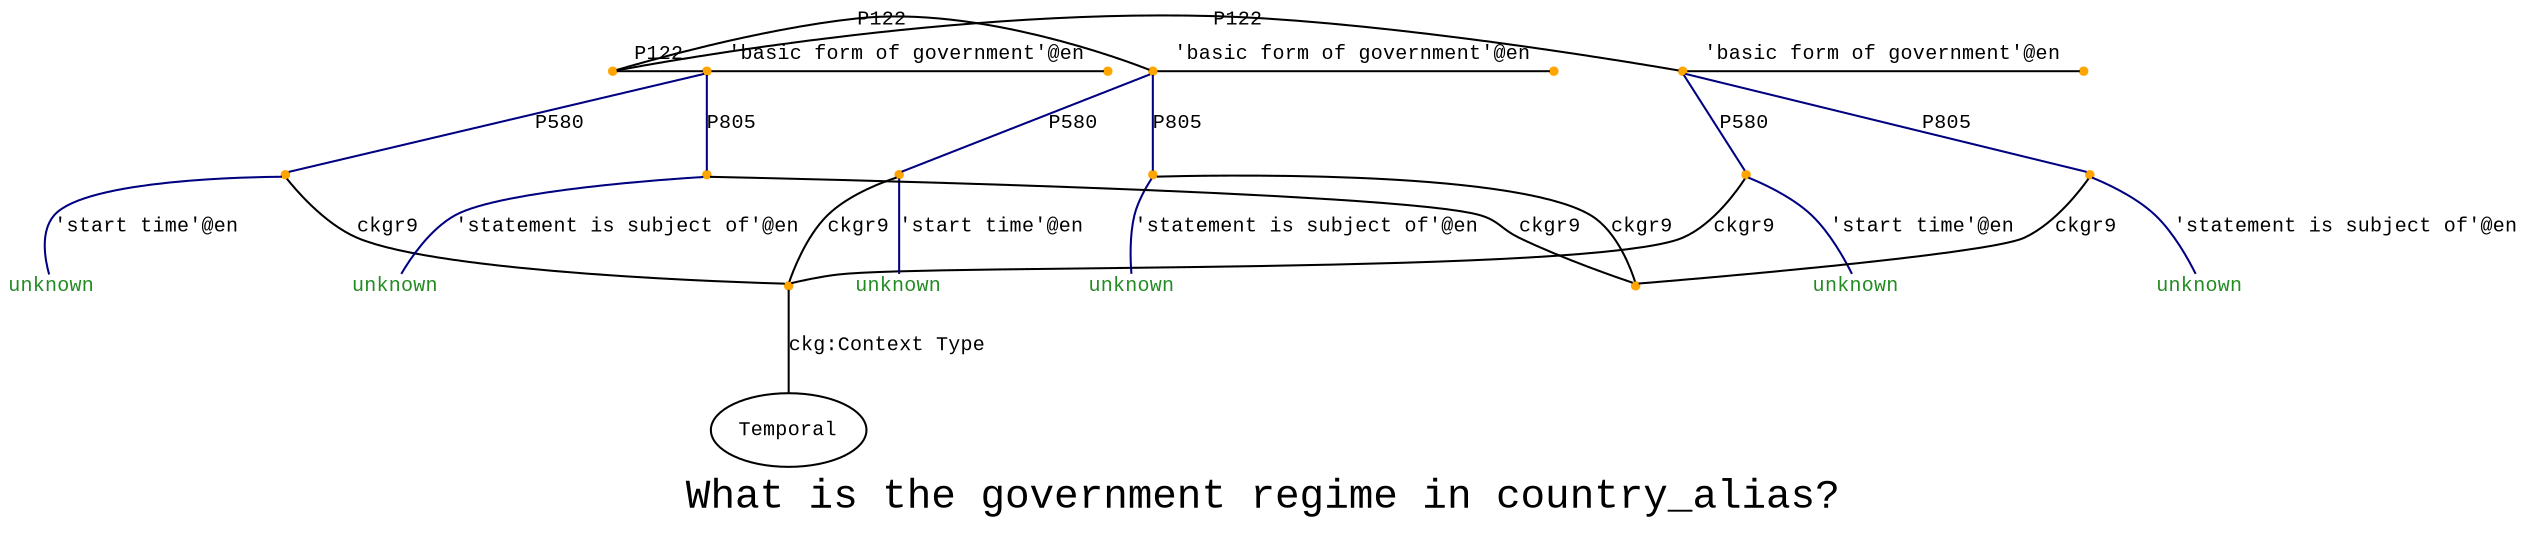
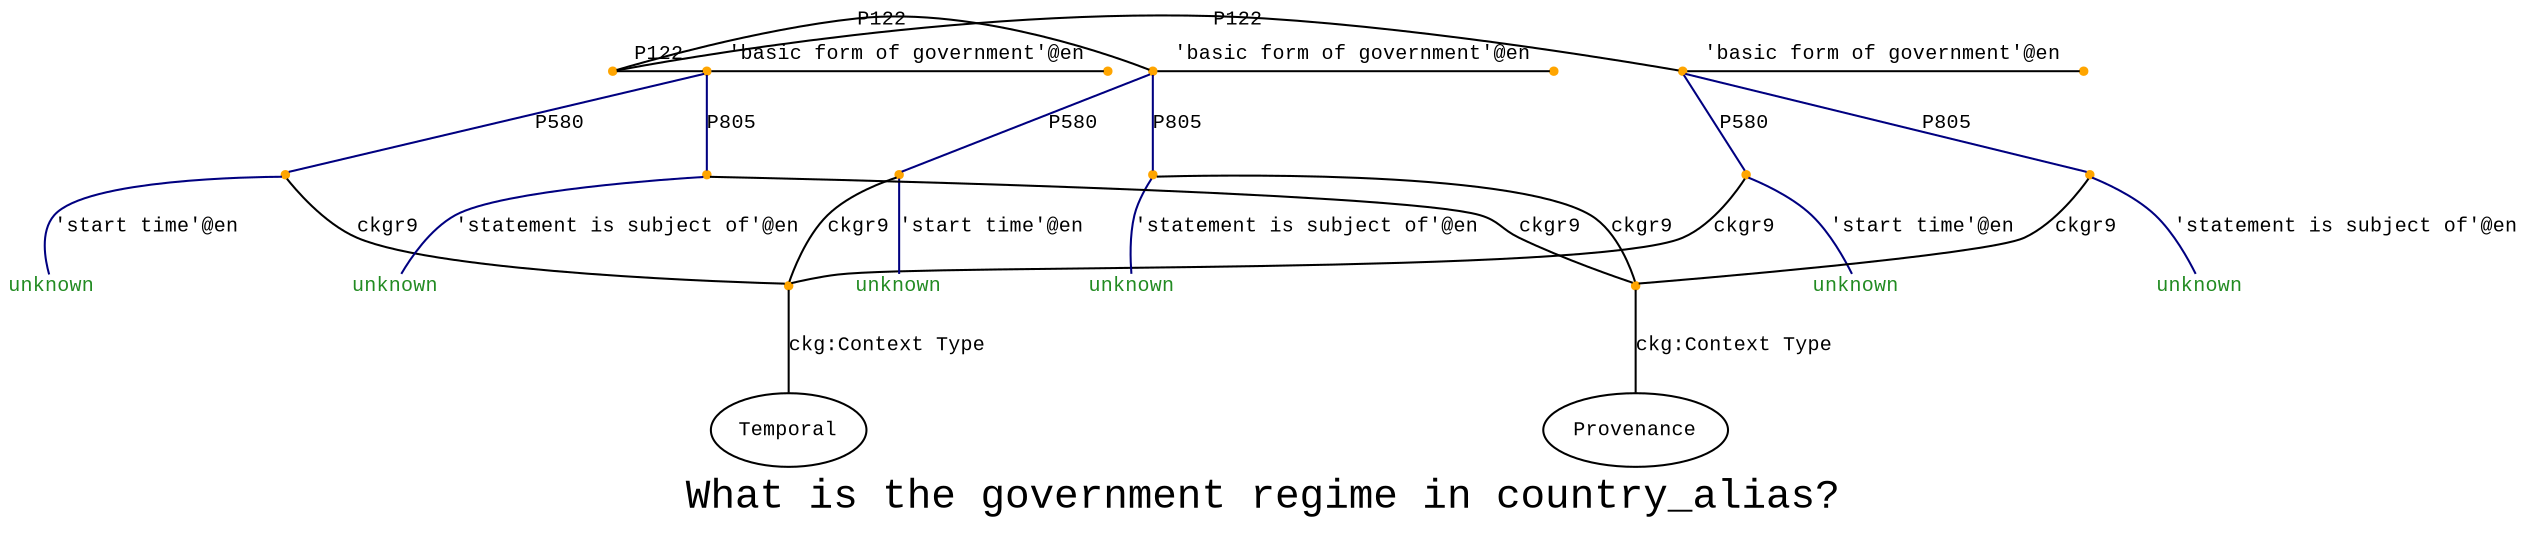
node "Provenance": added
